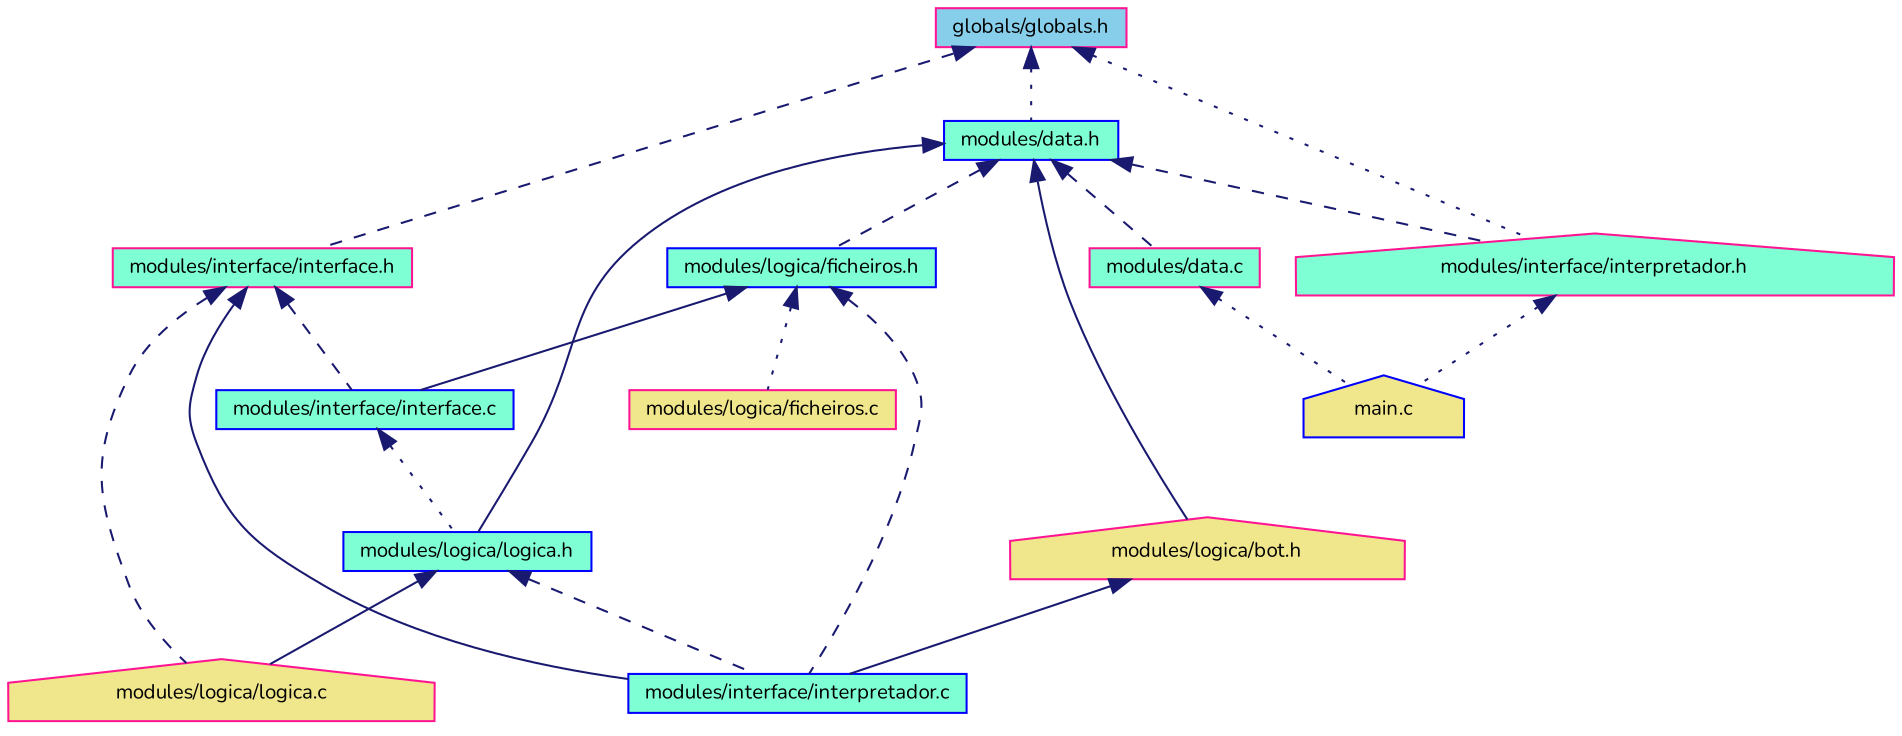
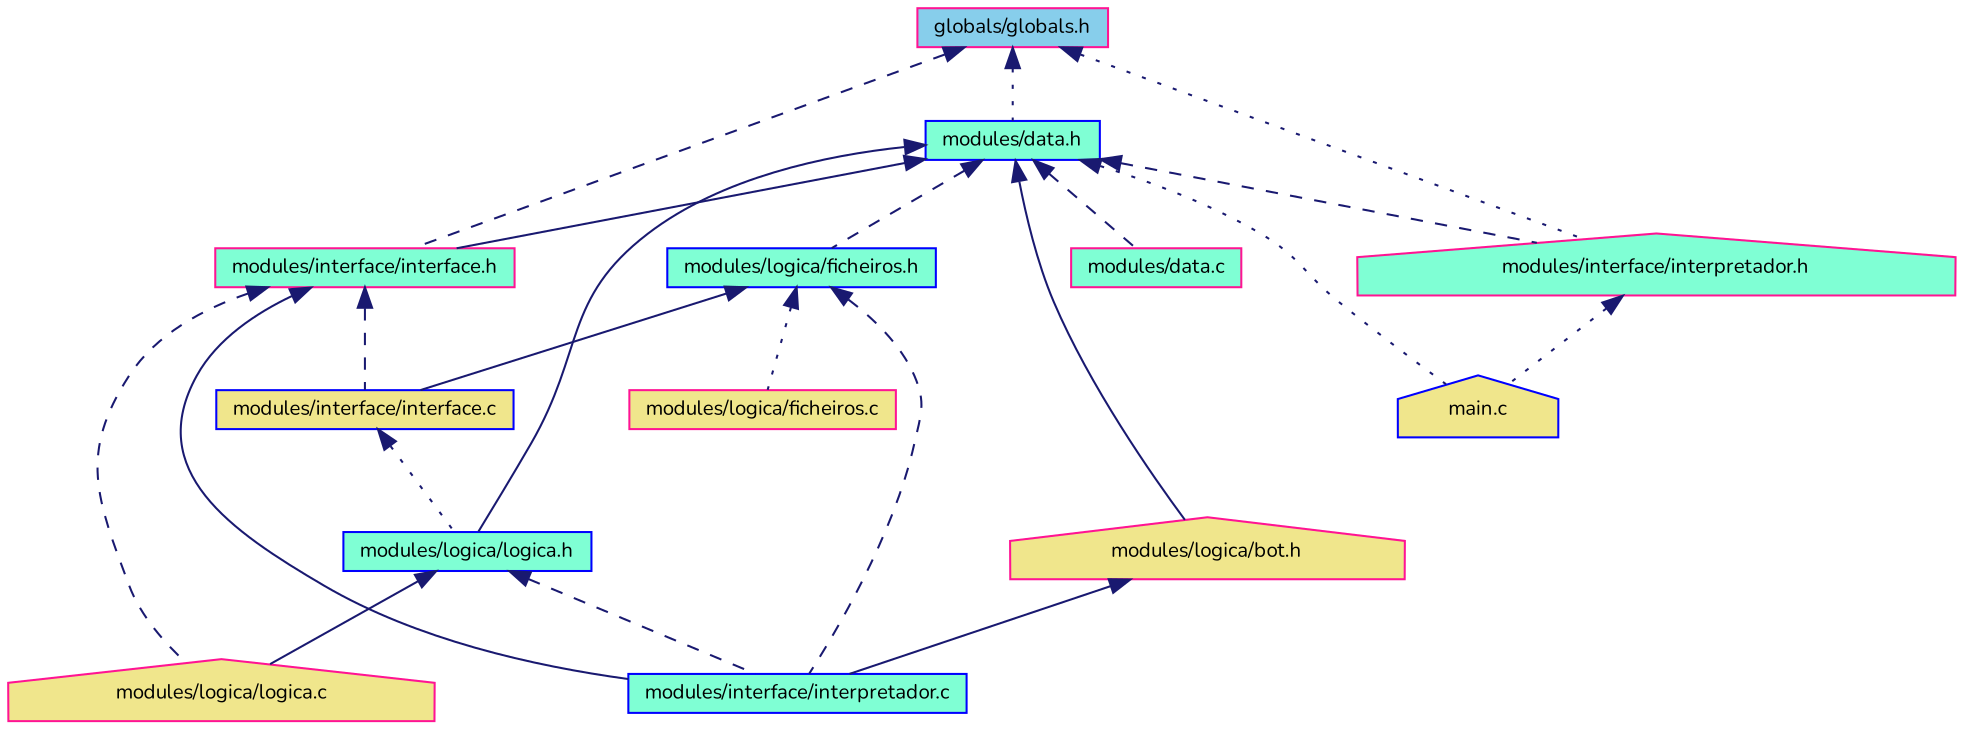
edge "modules/interface/interface.h" -> "modules/data.h": added
edge "main.c" -> "modules/data.c": now "main.c" -> "modules/data.h"
node "modules/interface/interface.c": fillcolor aquamarine -> khaki
